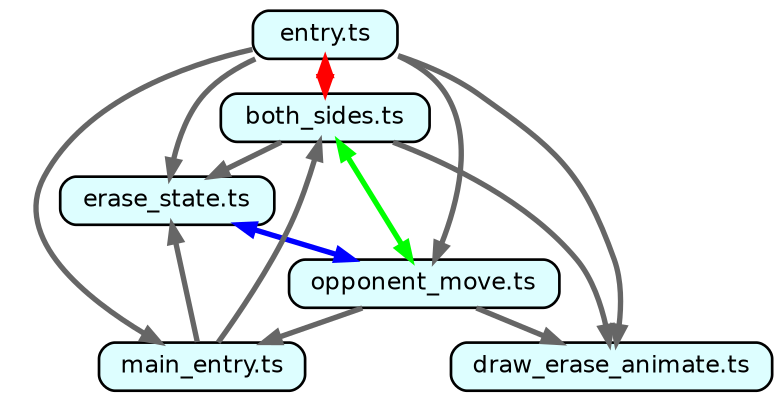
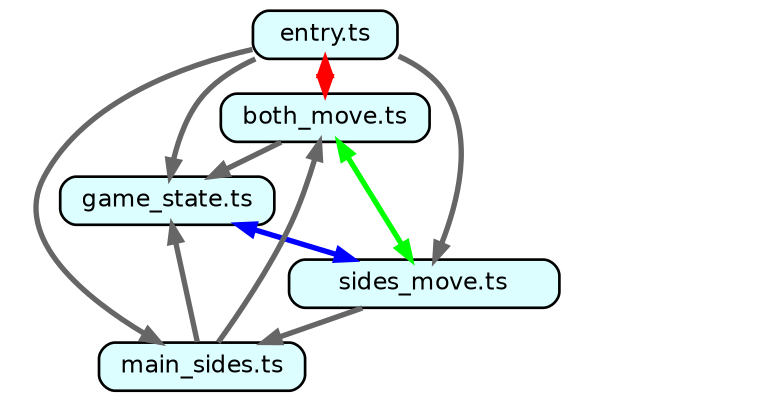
node "both_sides.ts": label "both_sides.ts" -> "both_move.ts"
node "erase_state.ts": label "erase_state.ts" -> "game_state.ts"
node "opponent_move.ts": label "opponent_move.ts" -> "sides_move.ts"
node "main_entry.ts": label "main_entry.ts" -> "main_sides.ts"
node "draw_erase_animate.ts": removed
